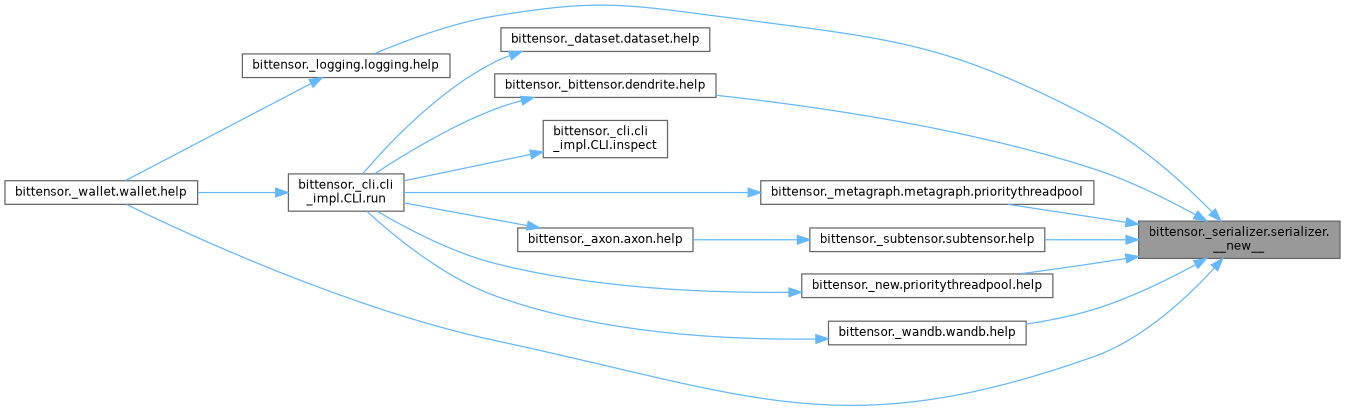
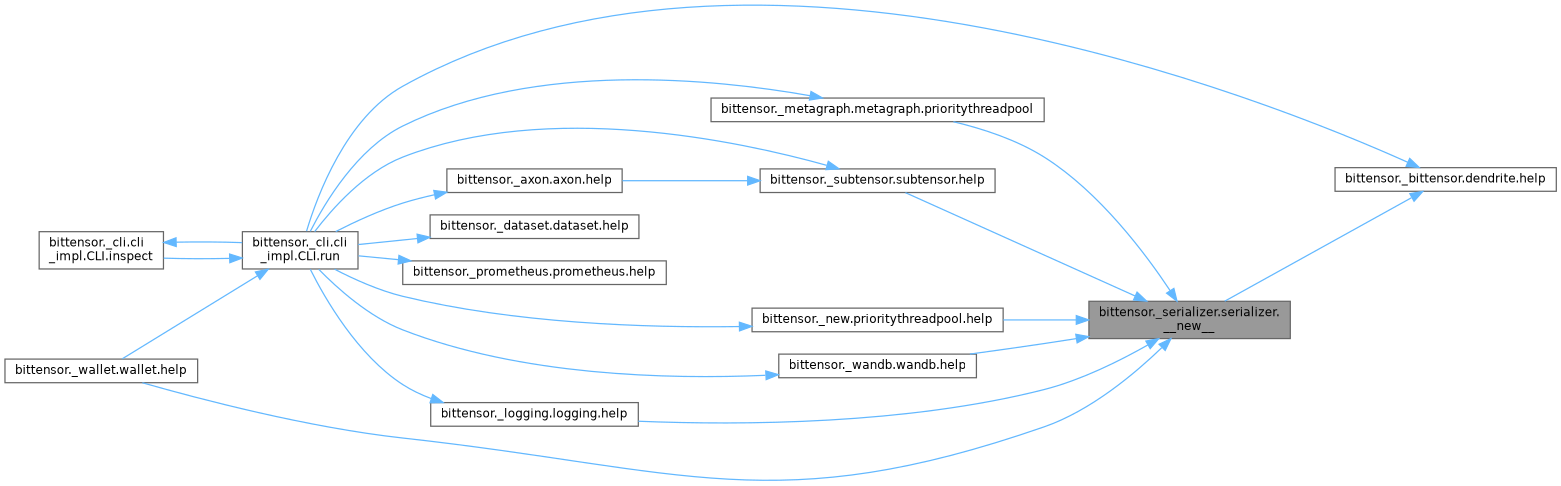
edge "bittensor._cli.cli _impl.CLI.run" -> "bittensor._subtensor.subtensor.help": added
edge "bittensor._wallet.wallet.help" -> "bittensor._logging.logging.help": now "bittensor._cli.cli _impl.CLI.run" -> "bittensor._logging.logging.help"
edge "bittensor._bittensor.dendrite.help" -> "bittensor._serializer.serializer. __new__": reversed
edge "bittensor._cli.cli _impl.CLI.inspect" -> "bittensor._cli.cli _impl.CLI.run": added
node "bittensor._prometheus.prometheus.help": added
